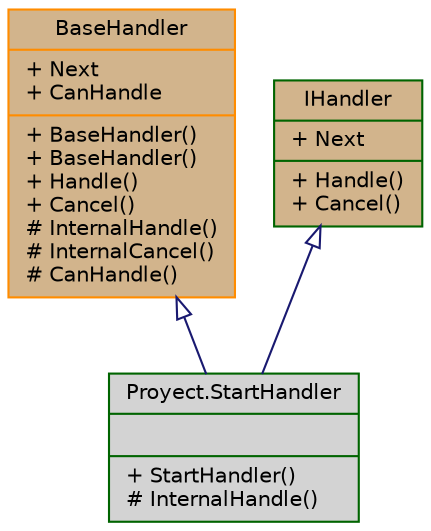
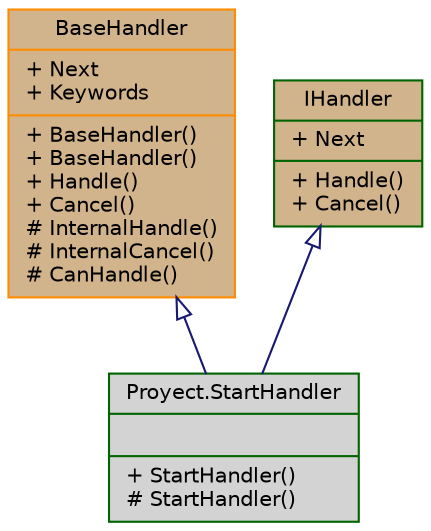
node "BaseHandler": text "+ CanHandle" -> "+ Keywords"
node "Proyect.StartHandler": text "# InternalHandle()" -> "# StartHandler()"
